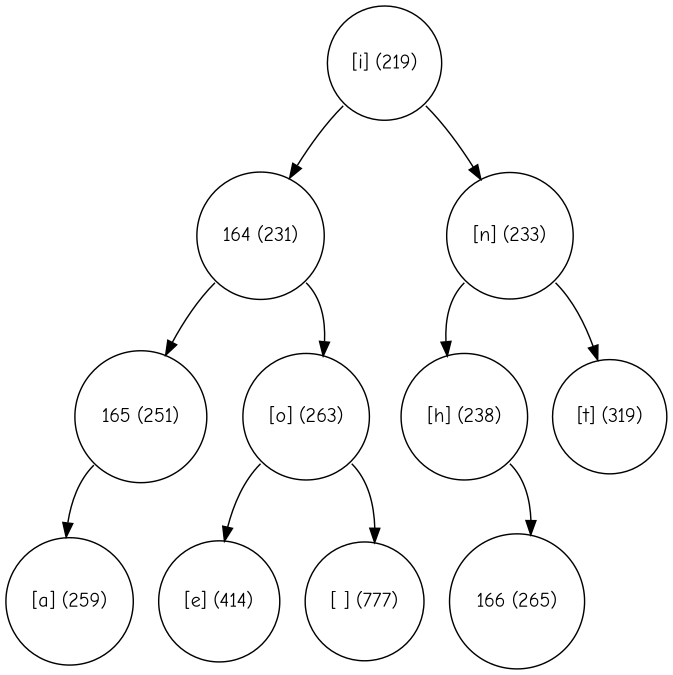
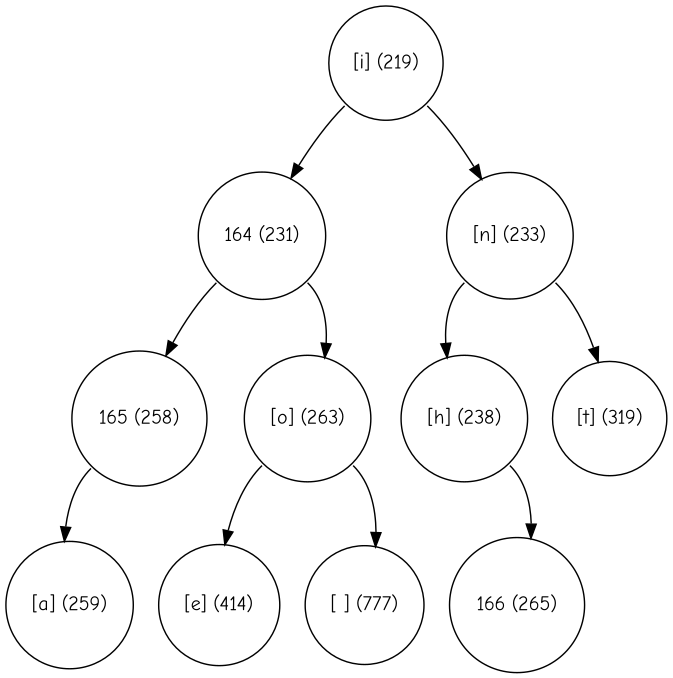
node "165 (251)": label "165 (251)" -> "165 (258)"
